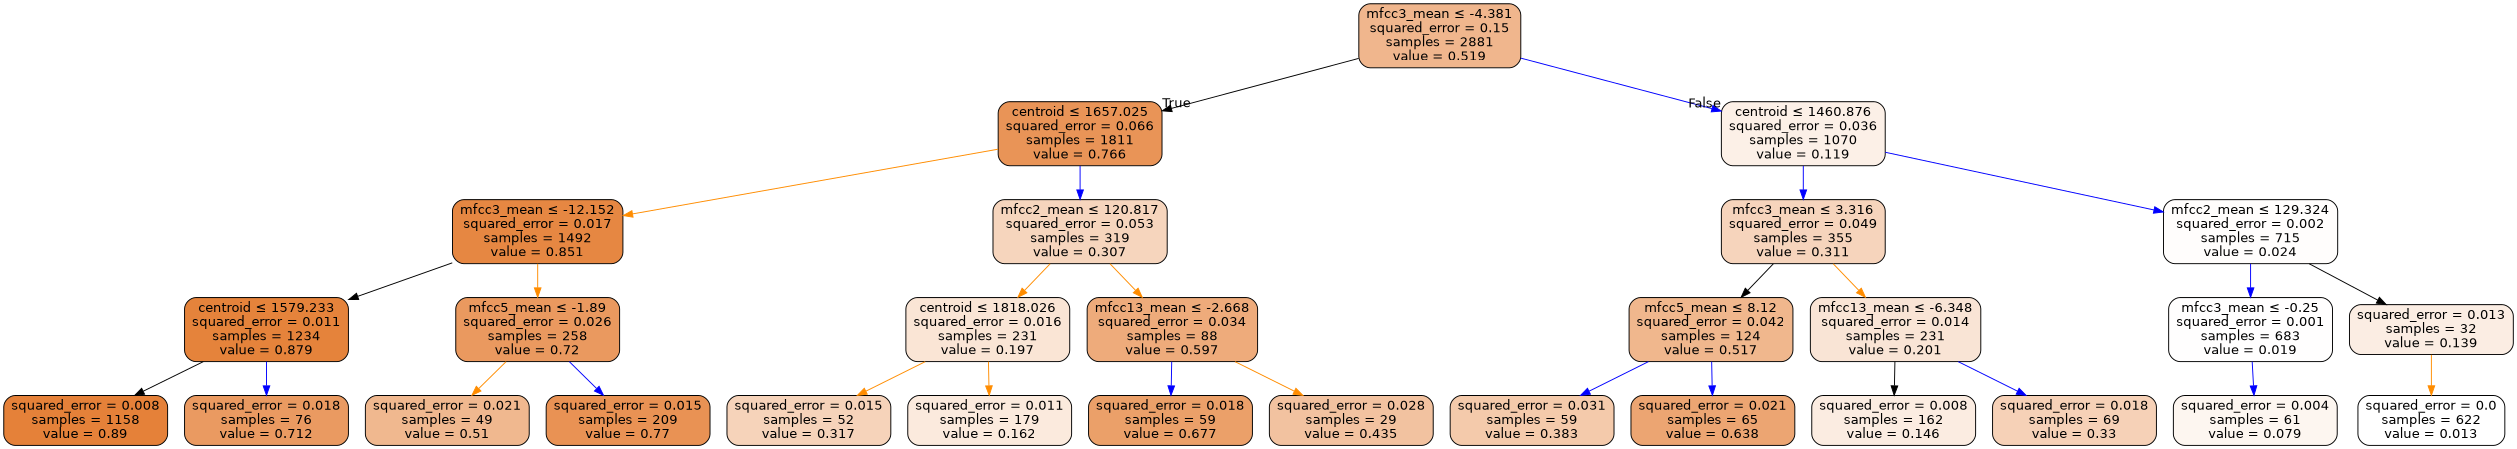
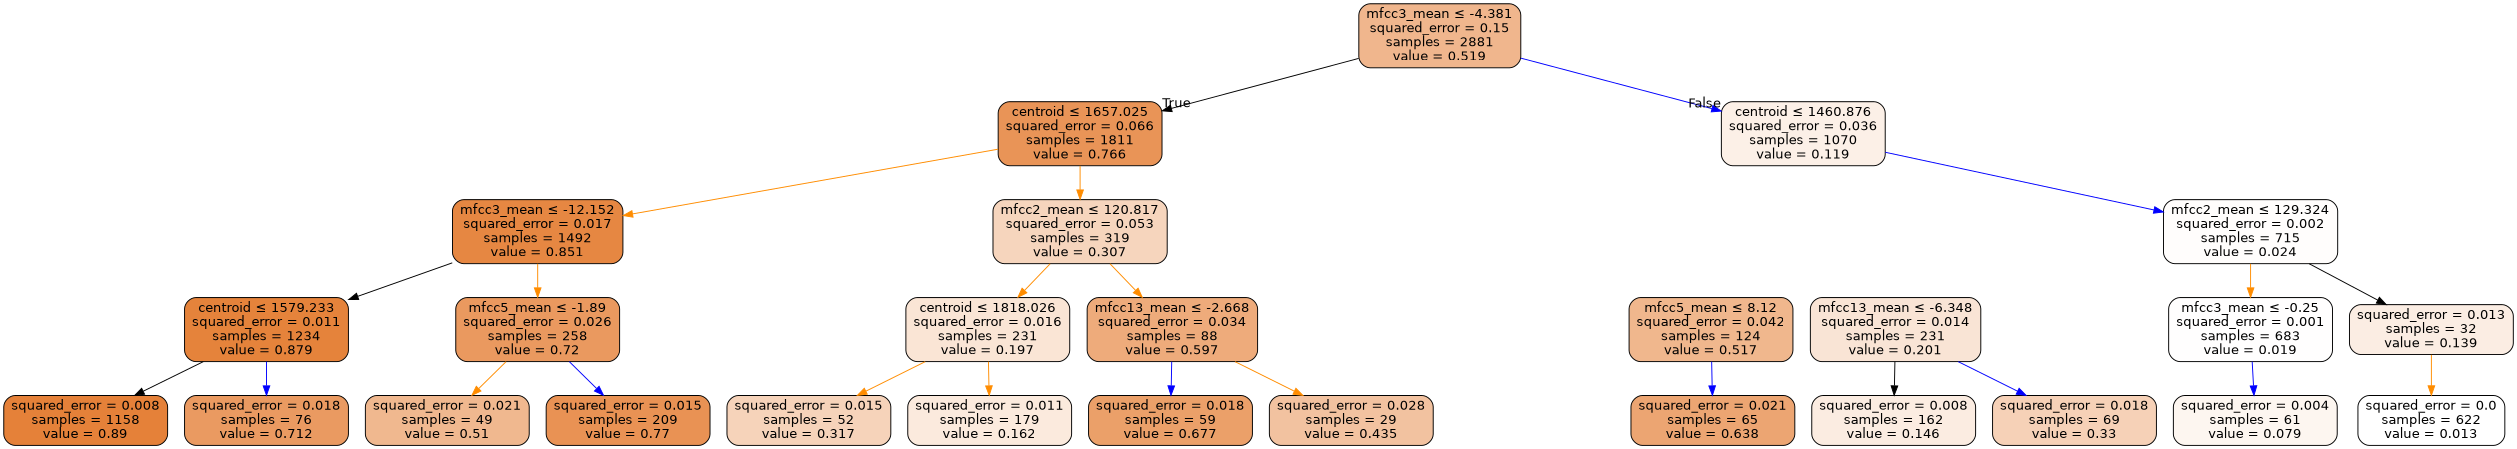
edge "centroid ≤ 1657.025" -> "mfcc2_mean ≤ 120.817": color blue -> darkorange
node "mfcc3_mean ≤ 3.316": removed
edge "mfcc2_mean ≤ 129.324" -> "mfcc3_mean ≤ -0.25": color blue -> darkorange
node "squared_error = 0.031": removed
